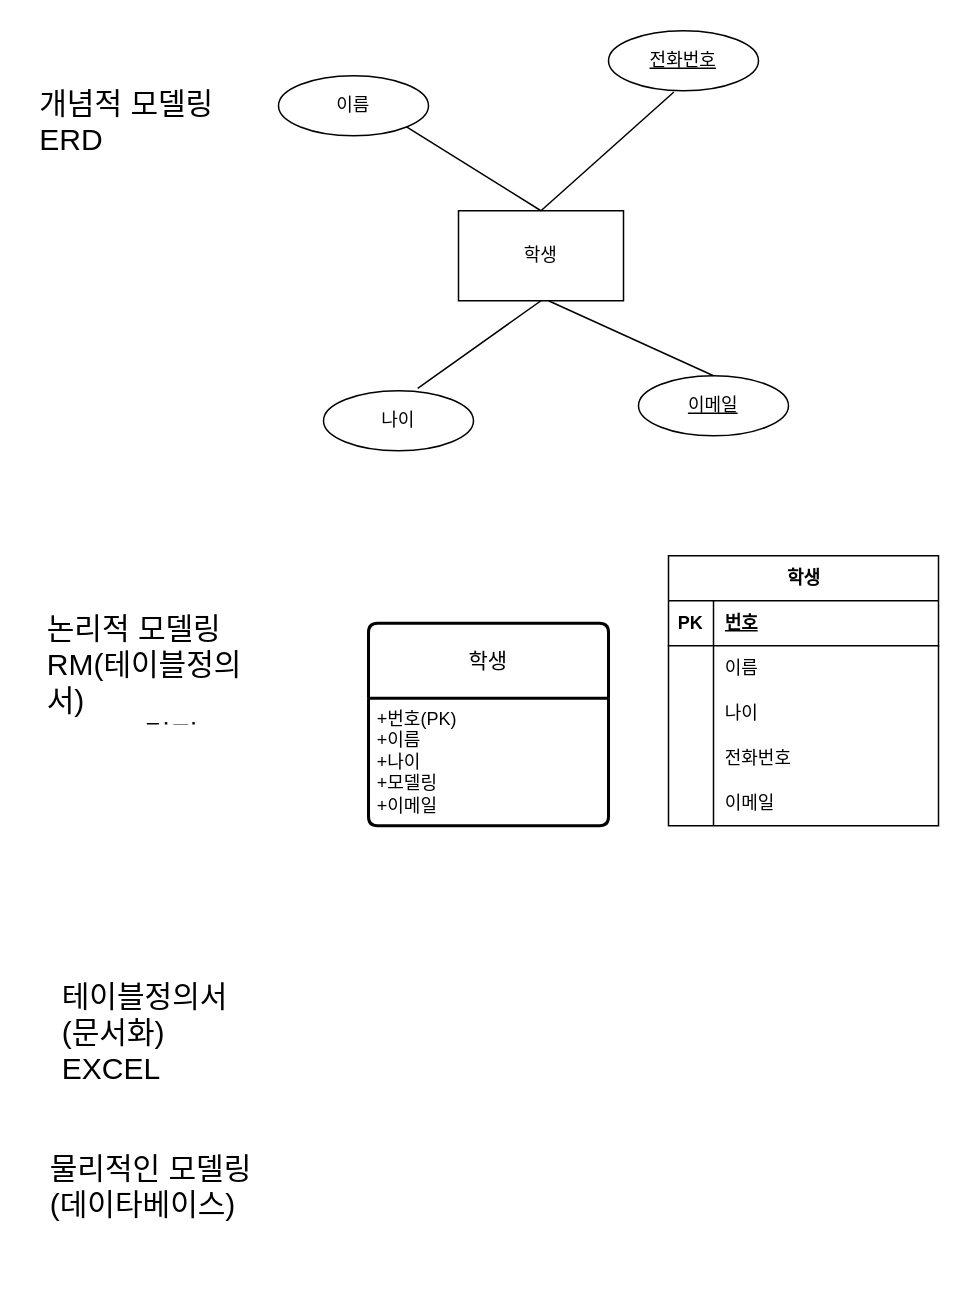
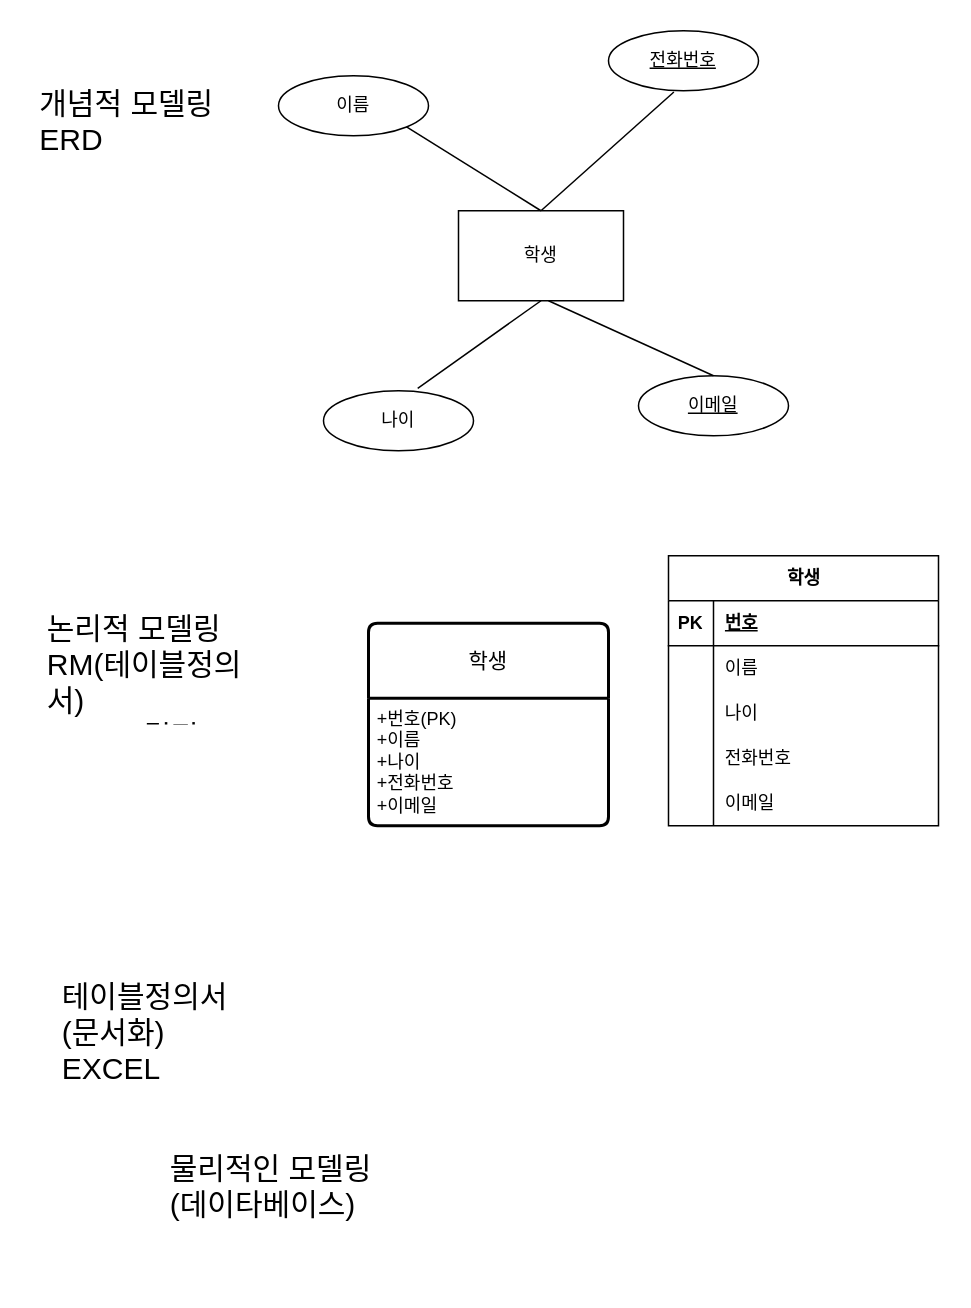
node "+번호(PK) +이름 +나이 +모델링 +이메일": label "+번호(PK) +이름 +나이 +모델링 +이메일" -> "+번호(PK) +이름 +나이 +전화번호 +이메일"
node "물리적인 모델링 (데이타베이스)": moved (176, 1208) -> (296, 1208)
